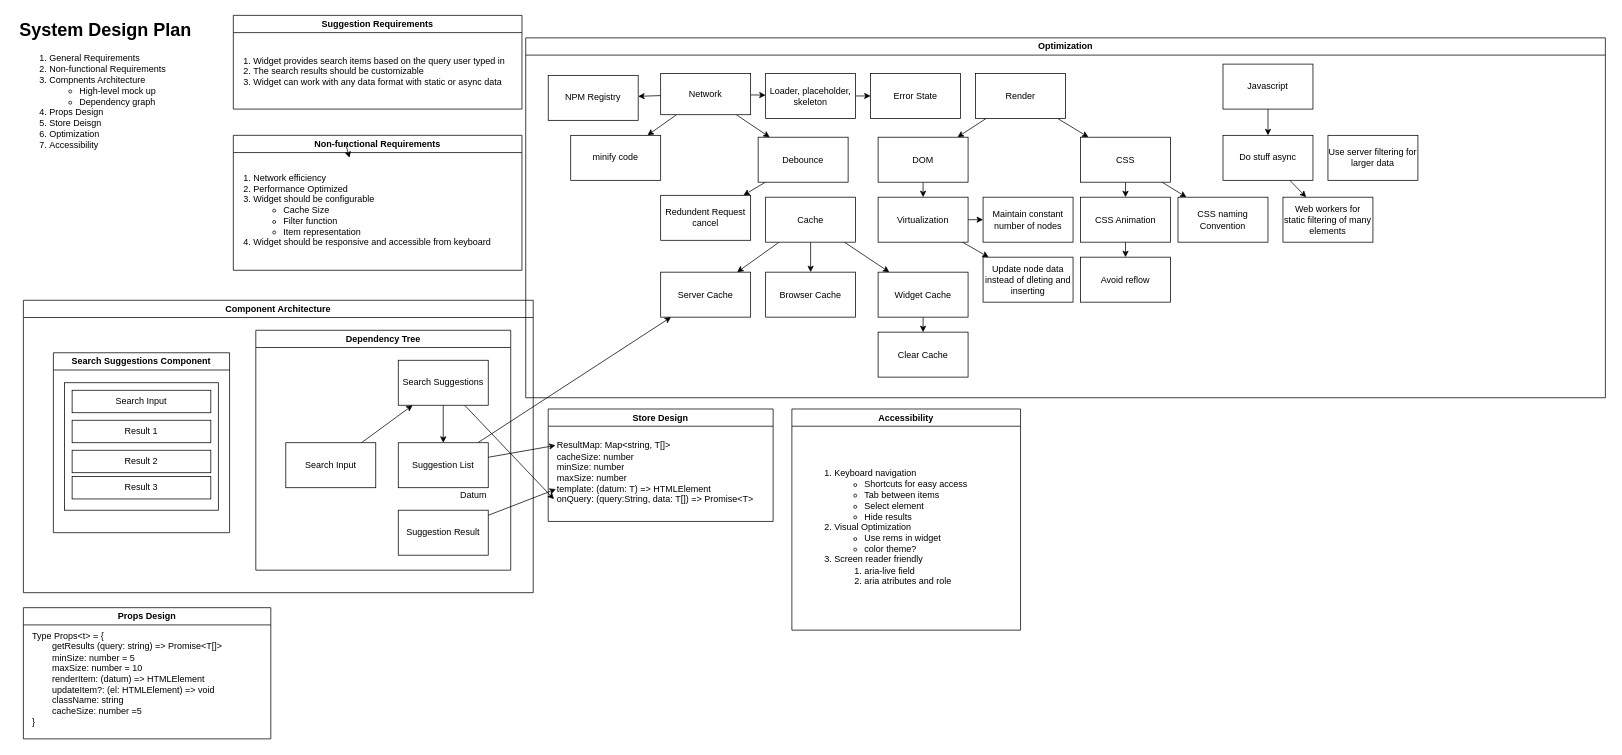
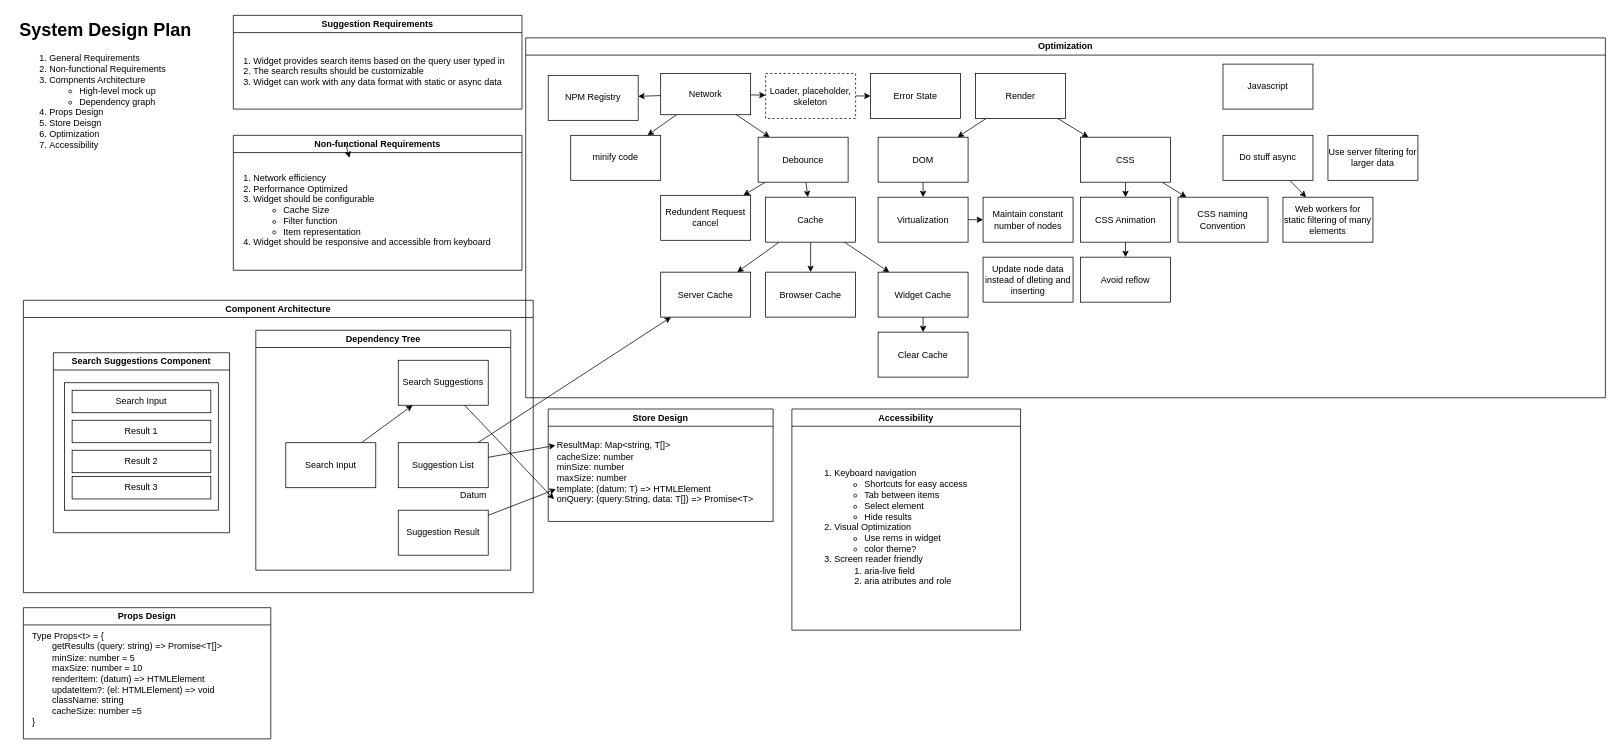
node "Loader, placeholder, skeleton": style solid -> dashed
edge "Javascript" -> "Do stuff async": removed
edge "Debounce" -> "Cache": added
edge "Virtualization" -> "Update node data instead of dleting and inserting": removed
edge "Search Suggestions" -> "Suggestion List": removed
